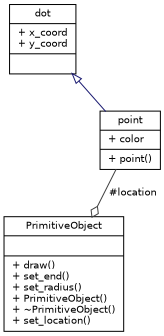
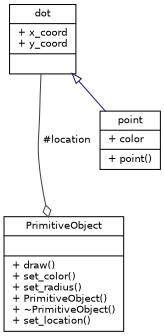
edge "point" -> "PrimitiveObject": now "dot" -> "PrimitiveObject"
node "PrimitiveObject": text "+ set_end()" -> "+ set_color()"
